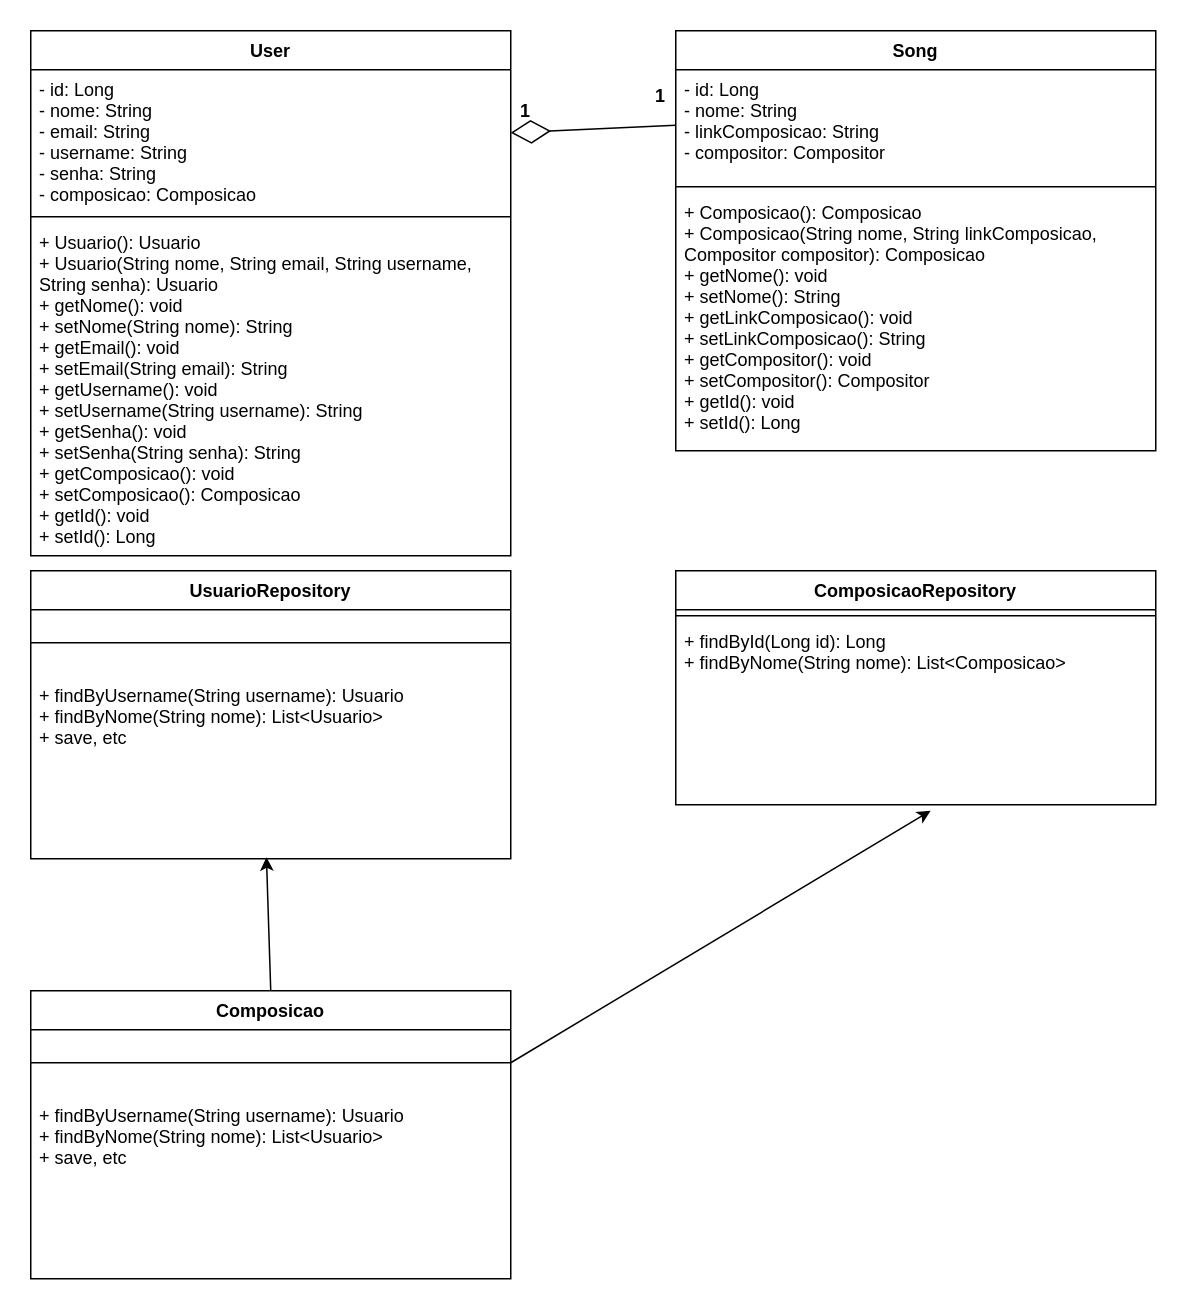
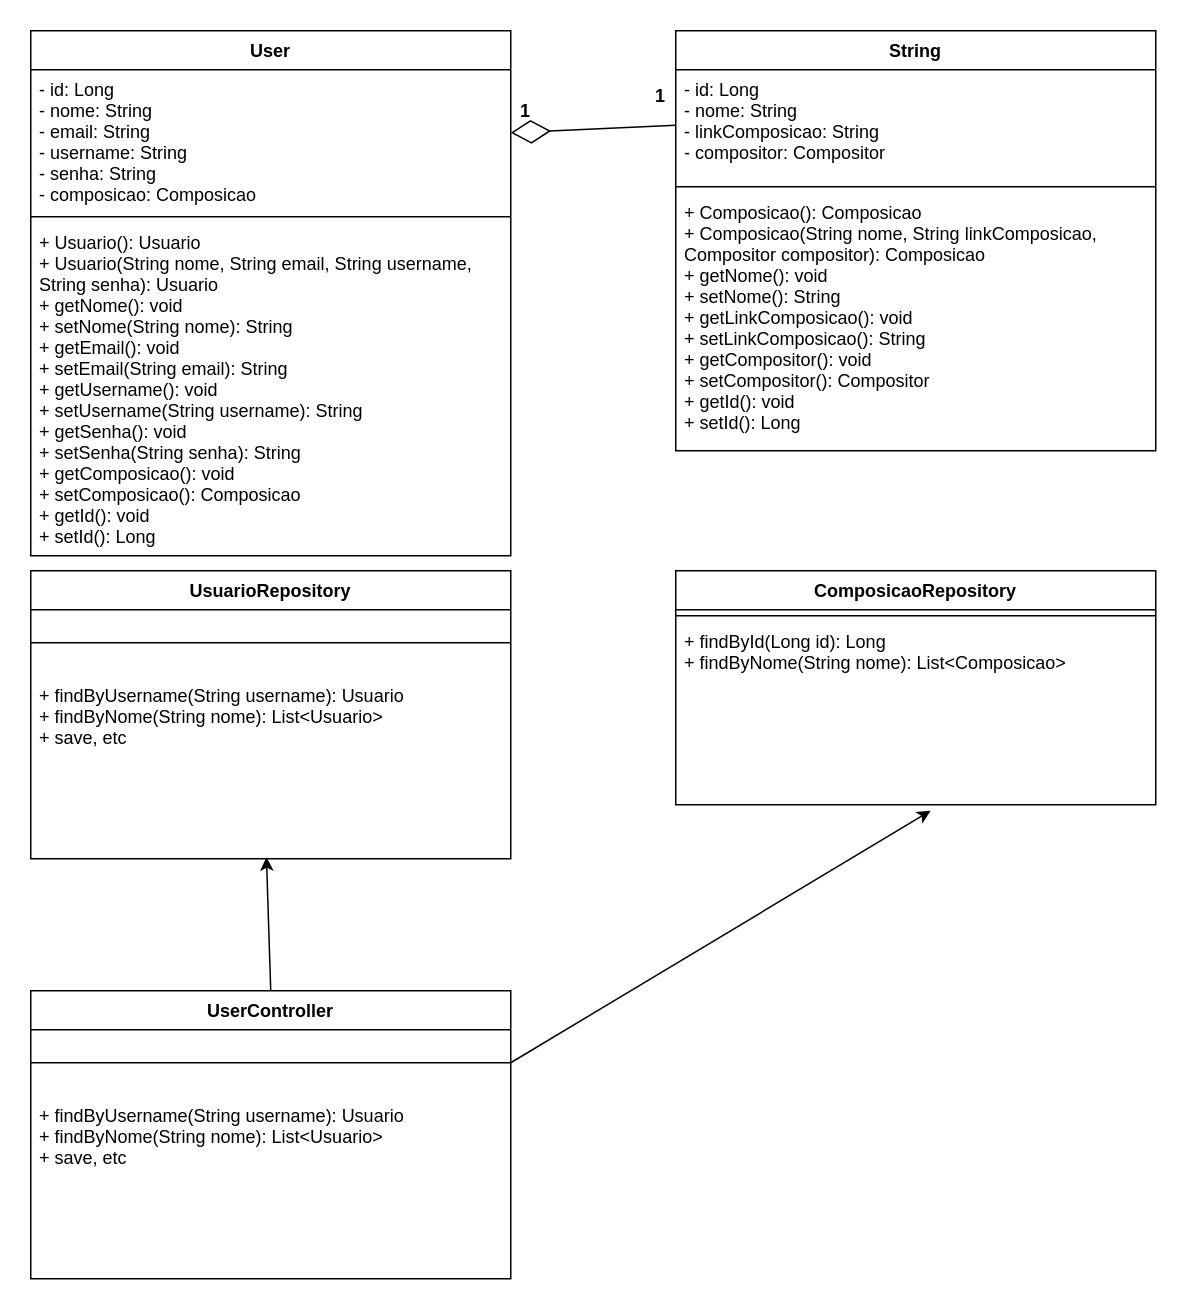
node "Song": label "Song" -> "String"
node "Composicao": label "Composicao" -> "UserController"
